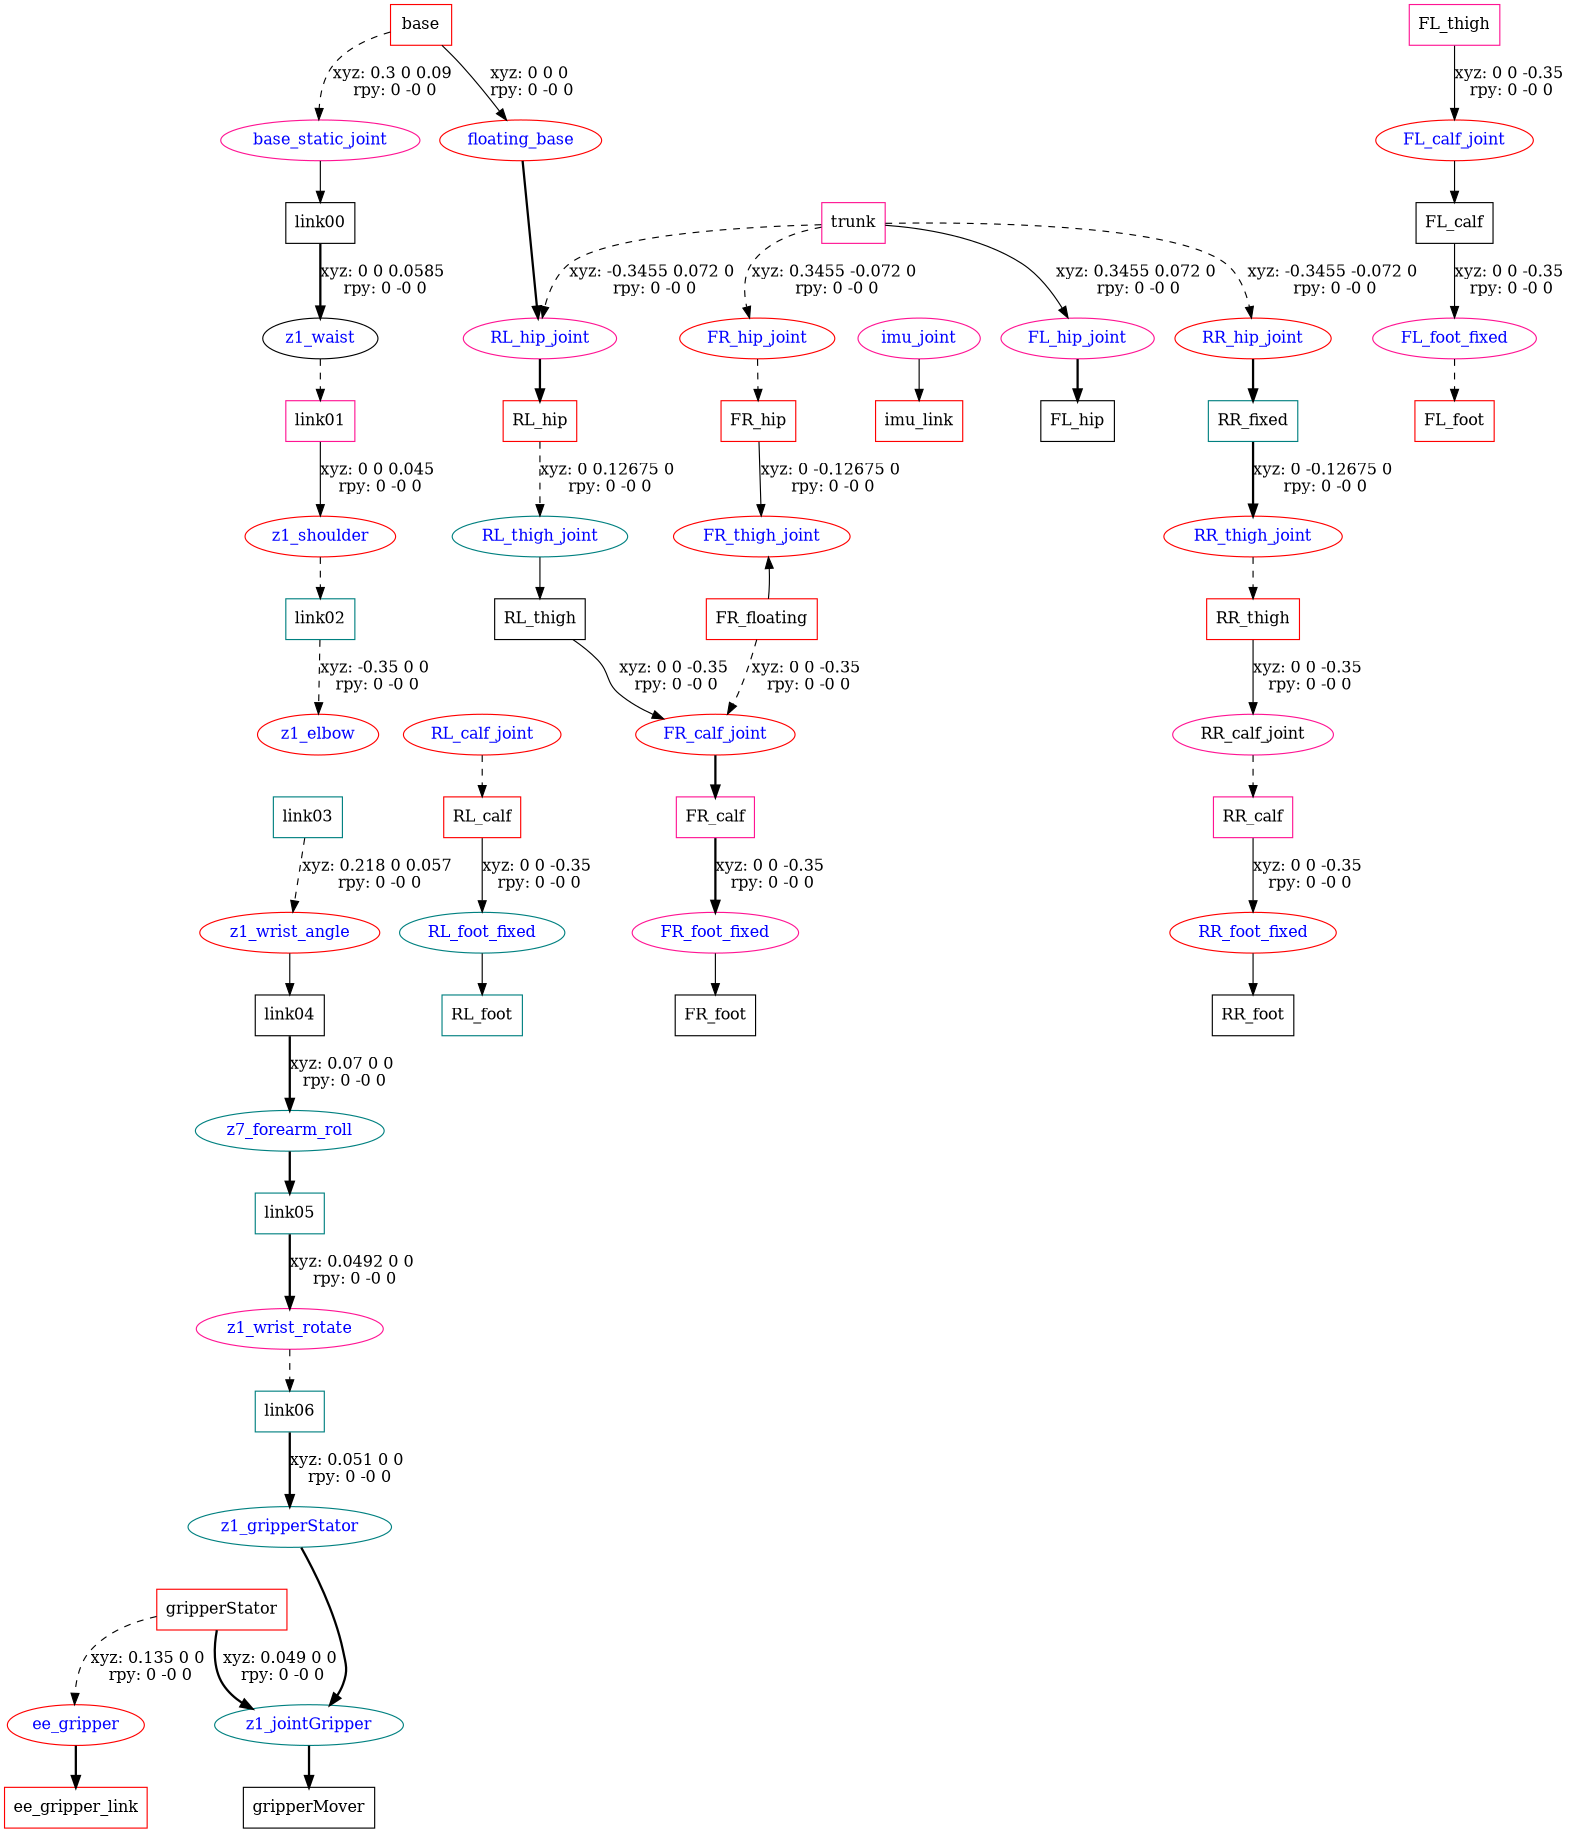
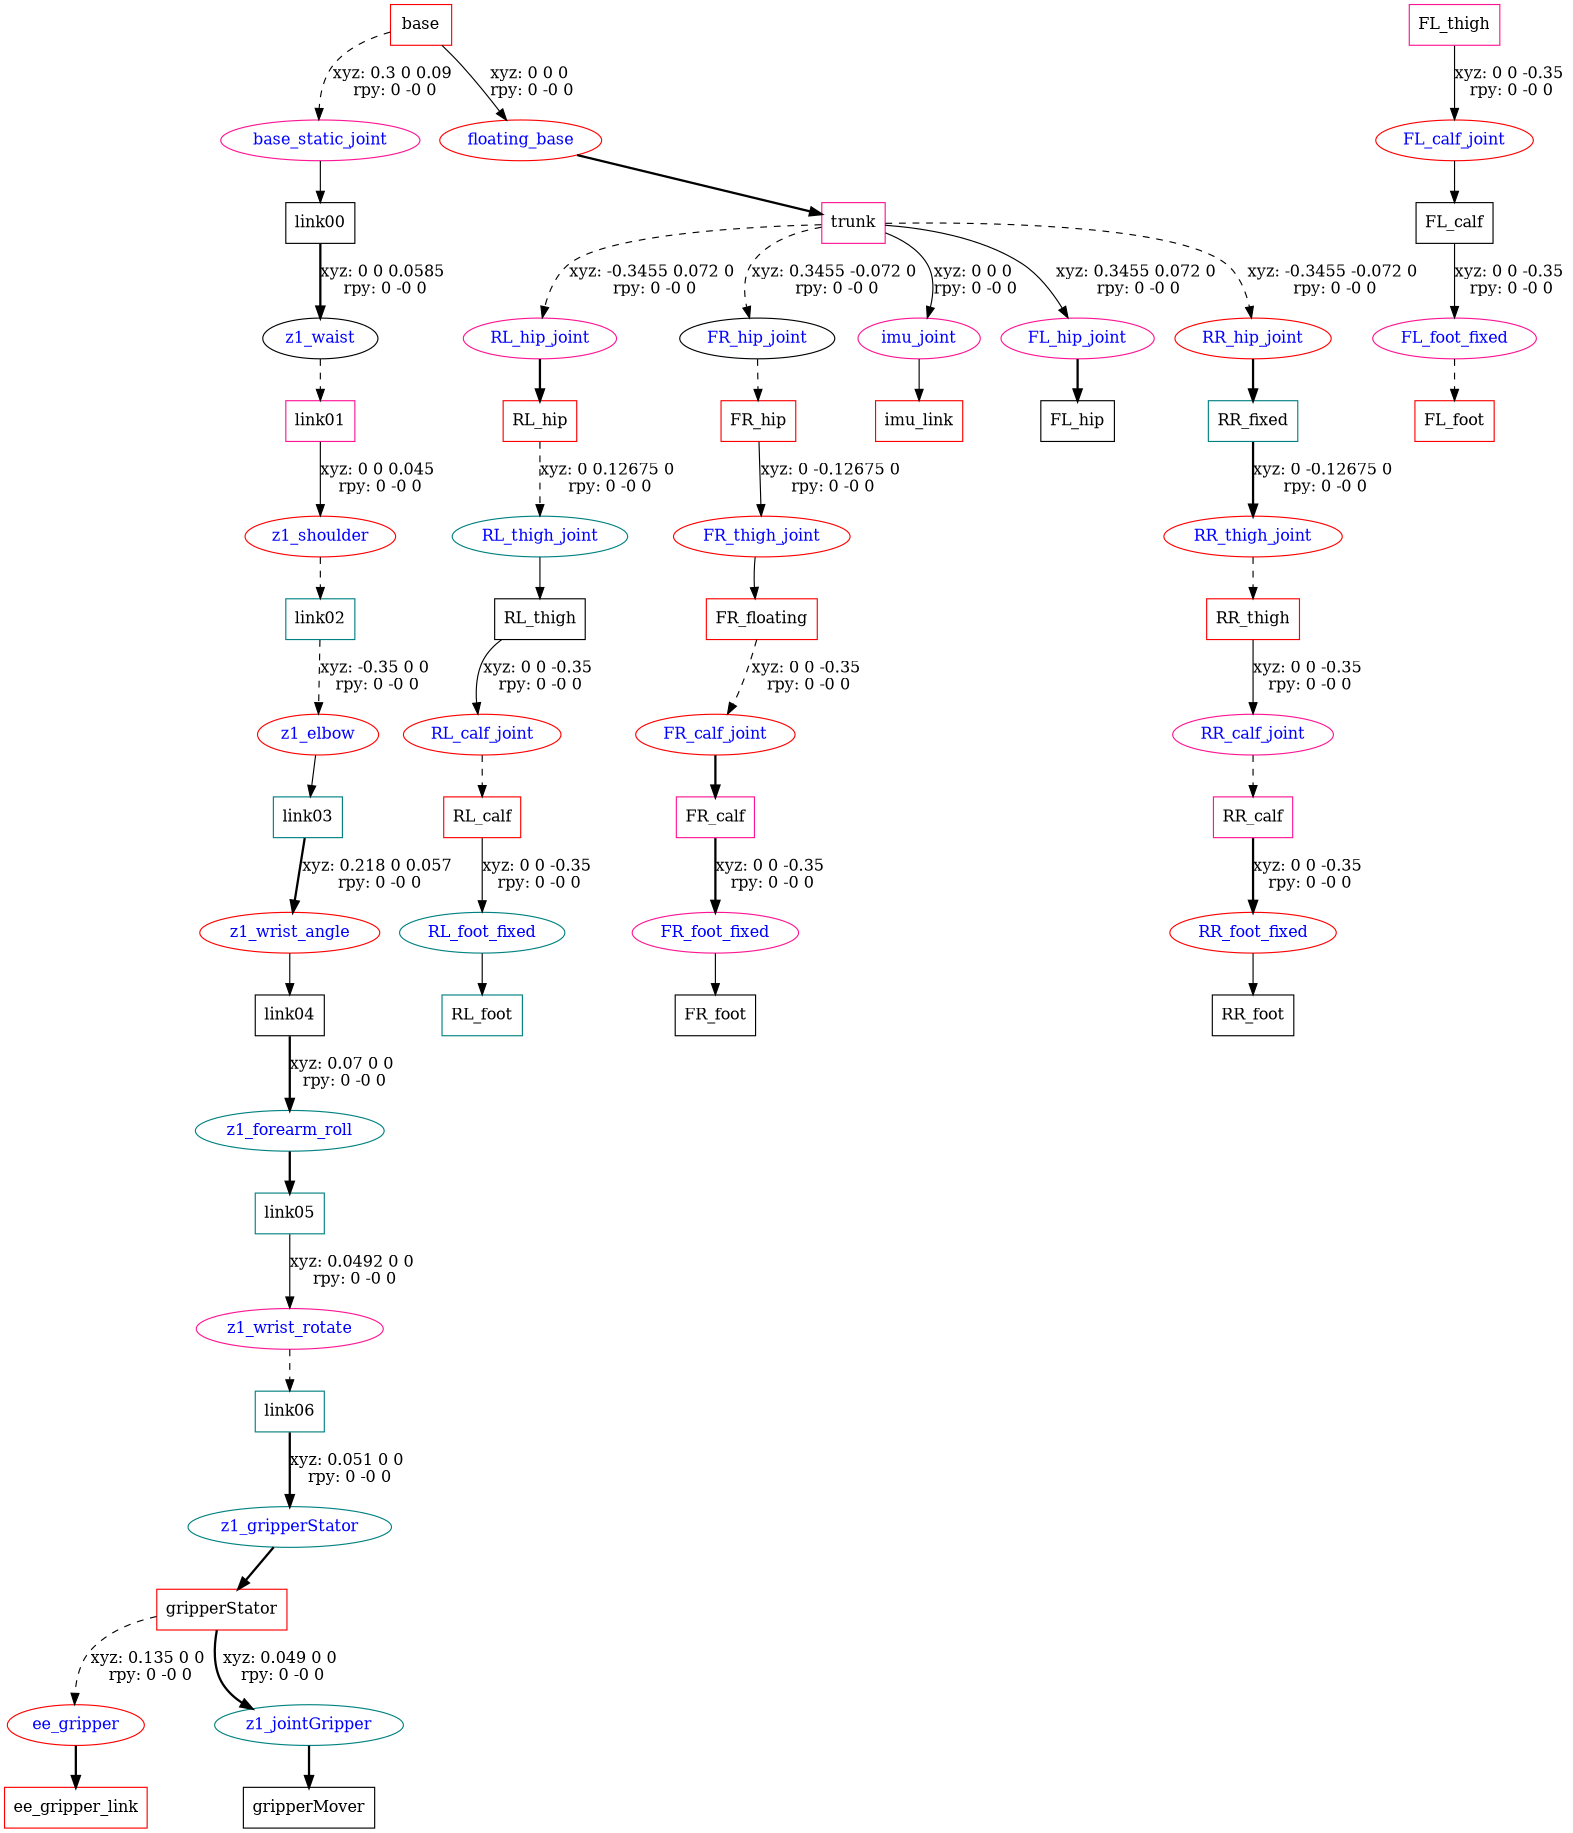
edge "floating_base" -> "RL_hip_joint": now "floating_base" -> "trunk"
edge "trunk" -> "imu_joint": added, label "xyz: 0 0 0 rpy: 0 -0 0"
node "FR_hip_joint": color red -> black
edge "FR_floating" -> "FR_thigh_joint": reversed
edge "RL_thigh" -> "FR_calf_joint": now "RL_thigh" -> "RL_calf_joint"
node "RR_calf_joint": fontcolor black -> blue
edge "z1_elbow" -> "link03": added
edge "link03" -> "z1_wrist_angle": style dashed -> bold
edge "RR_calf" -> "RR_foot_fixed": style solid -> bold
node "z7_forearm_roll": label "z7_forearm_roll" -> "z1_forearm_roll"
edge "link05" -> "z1_wrist_rotate": style bold -> solid
edge "z1_gripperStator" -> "z1_jointGripper": now "z1_gripperStator" -> "gripperStator"
